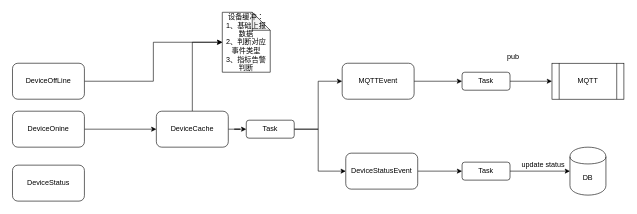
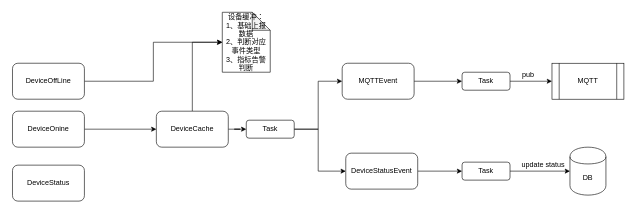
node "pub": moved (513, 57) -> (528, 75)
